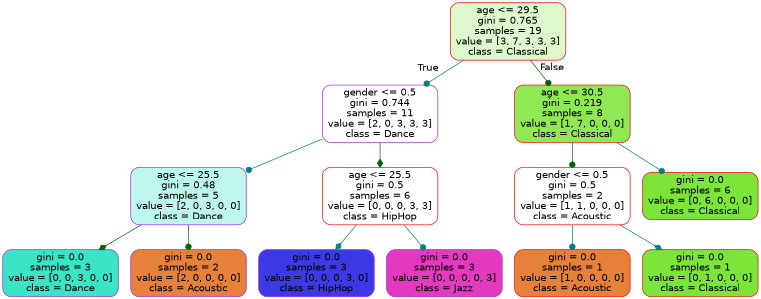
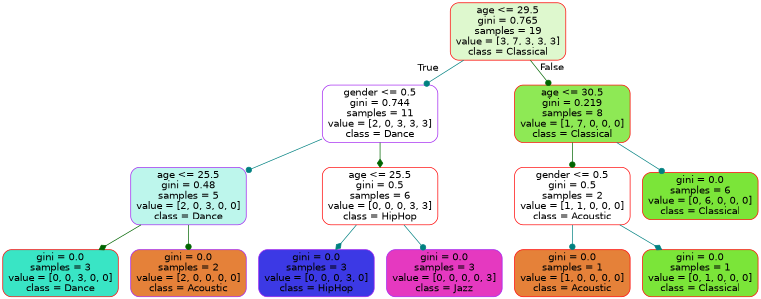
node "gini = 0.0 samples = 3 value = [0, 0, 3, 0, 0] class = Dance": color purple -> red
